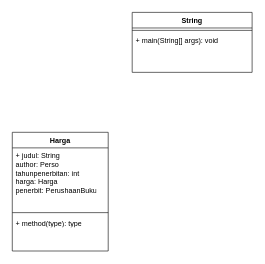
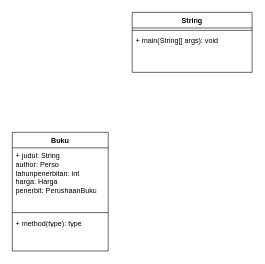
node "Harga": label "Harga" -> "Buku"
